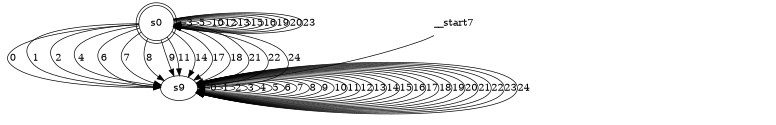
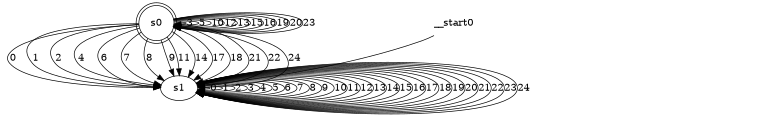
node "__start7": label "__start7" -> "__start0"
node "s9": label "s9" -> "s1"
